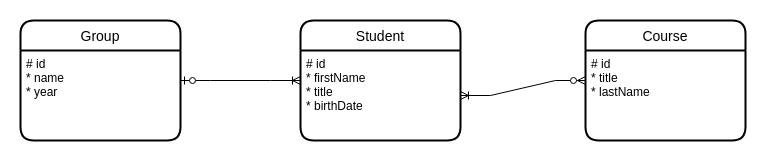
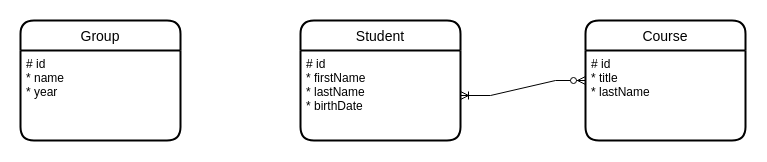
node "# id * firstName * title * birthDate": label "# id * firstName * title * birthDate" -> "# id * firstName * lastName * birthDate"
edge "Group" -- "Student": removed
